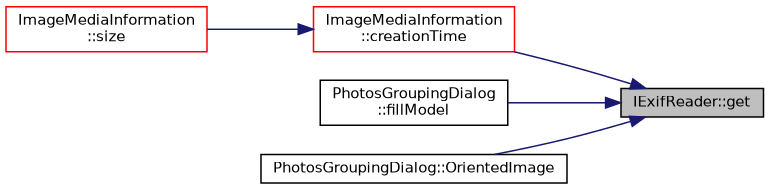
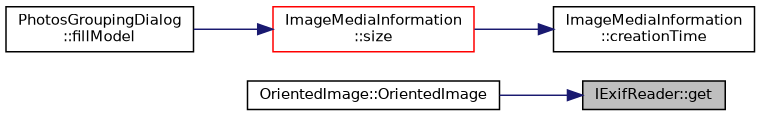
node "ImageMediaInformation ::creationTime": color red -> black
edge "ImageMediaInformation ::creationTime" -> "IExifReader::get": removed
edge "PhotosGroupingDialog ::fillModel" -> "IExifReader::get": now "PhotosGroupingDialog ::fillModel" -> "ImageMediaInformation ::size"
node "PhotosGroupingDialog::OrientedImage": label "PhotosGroupingDialog::OrientedImage" -> "OrientedImage::OrientedImage"
